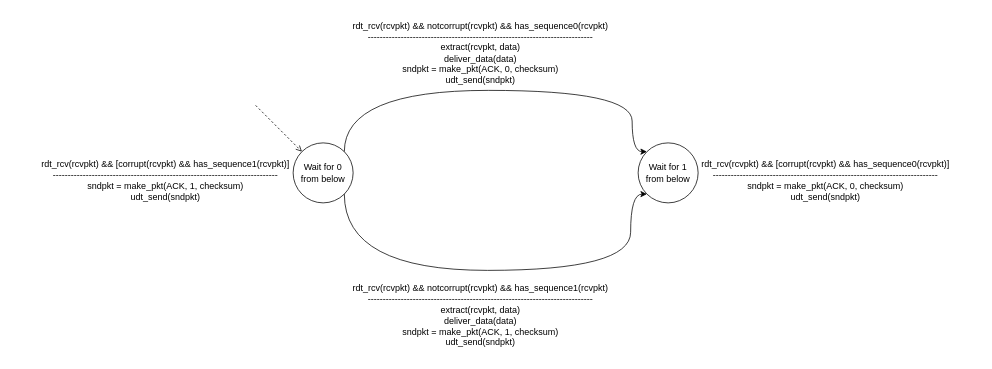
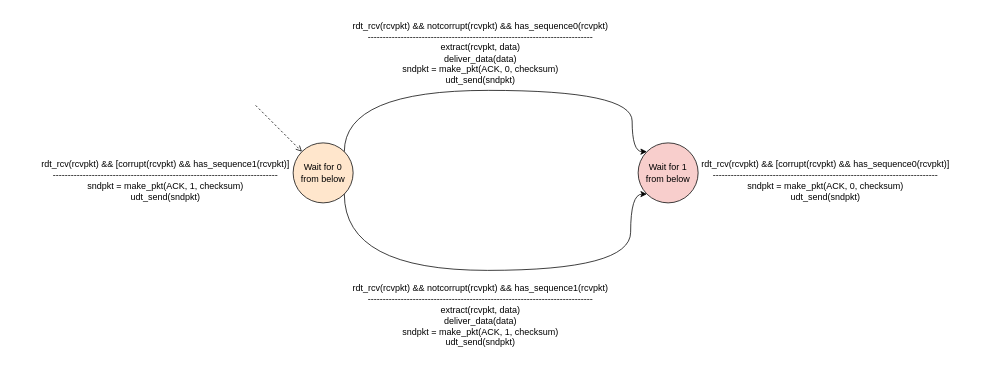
node "Wait for 0 from below": fillcolor #ffffff -> #ffe6cc
node "Wait for 1 from below": fillcolor #ffffff -> #f8cecc
